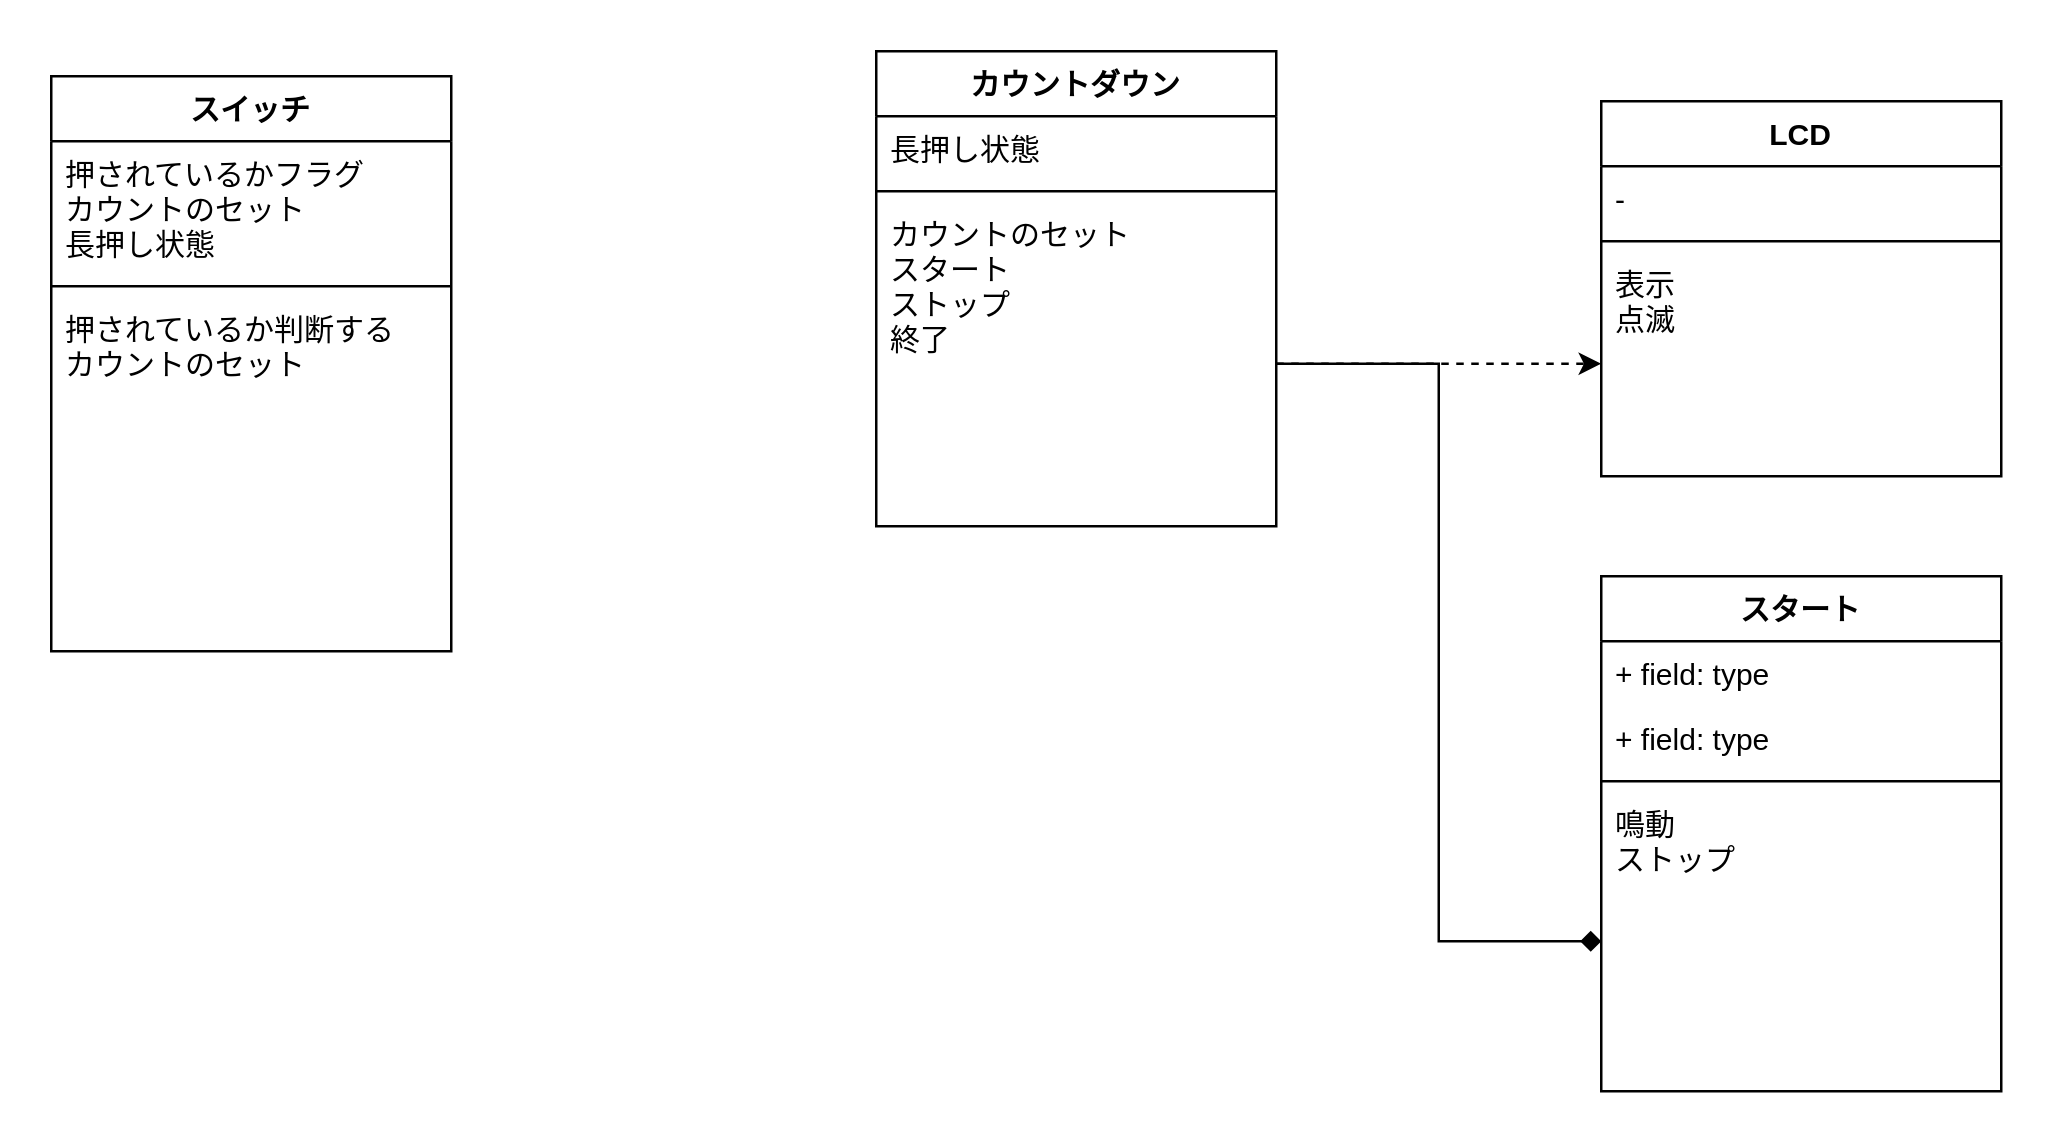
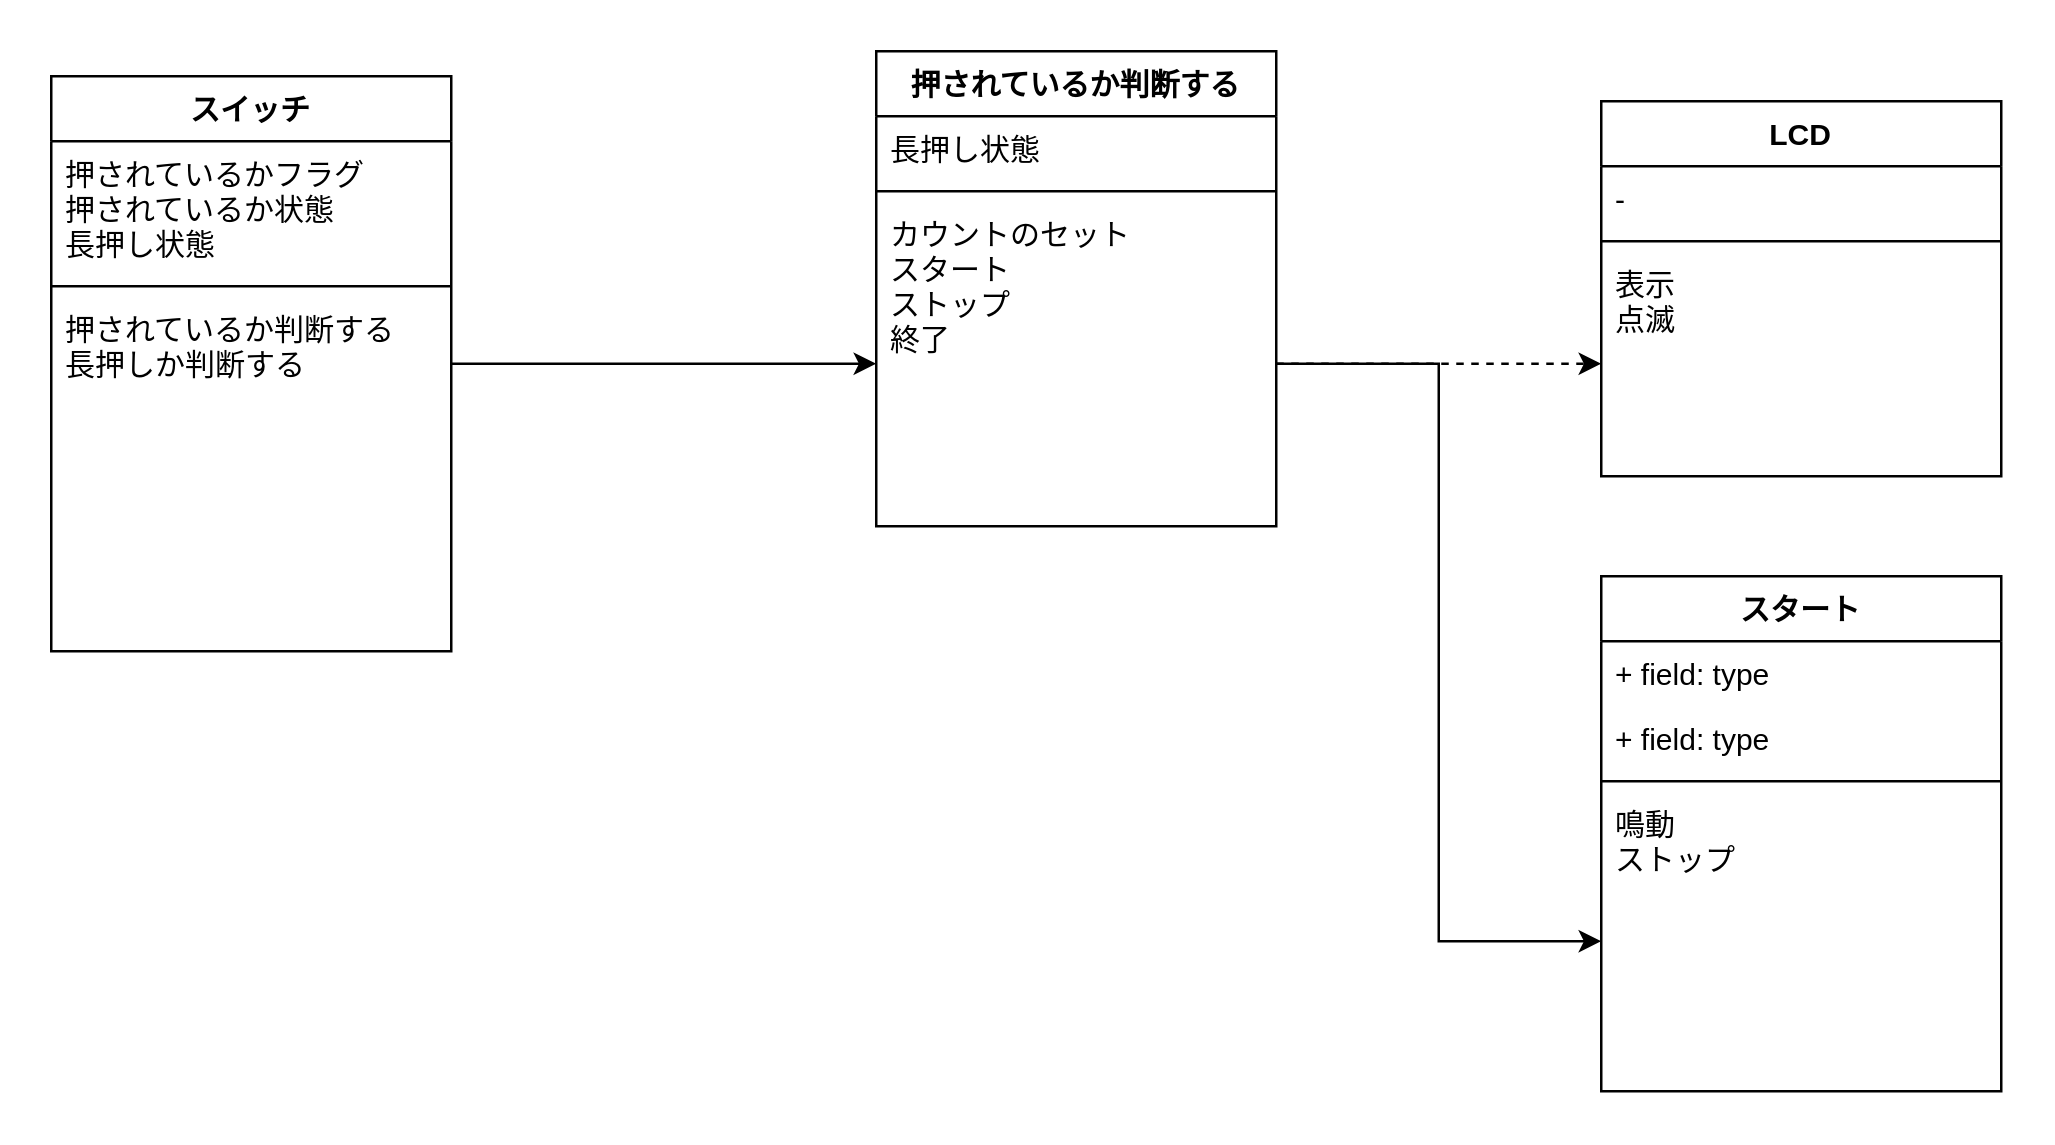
node "カウントダウン": label "カウントダウン" -> "押されているか判断する"
node "押されているかフラグ カウントのセット 長押し状態": label "押されているかフラグ カウントのセット 長押し状態" -> "押されているかフラグ 押されているか状態 長押し状態"
node "押されているか判断する カウントのセット": label "押されているか判断する カウントのセット" -> "押されているか判断する 長押しか判断する"
edge "スイッチ" -> "カウントのセット スタート ストップ 終了": added
edge "カウントのセット スタート ストップ 終了" -> "鳴動 ストップ": arrowhead diamond -> classic
